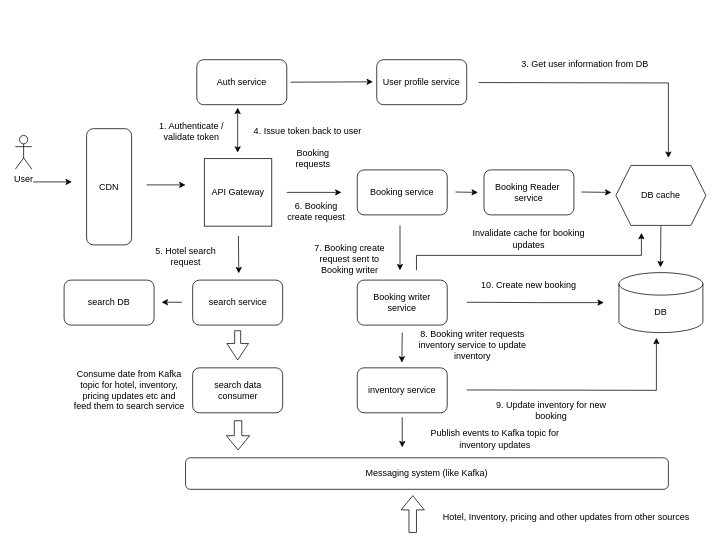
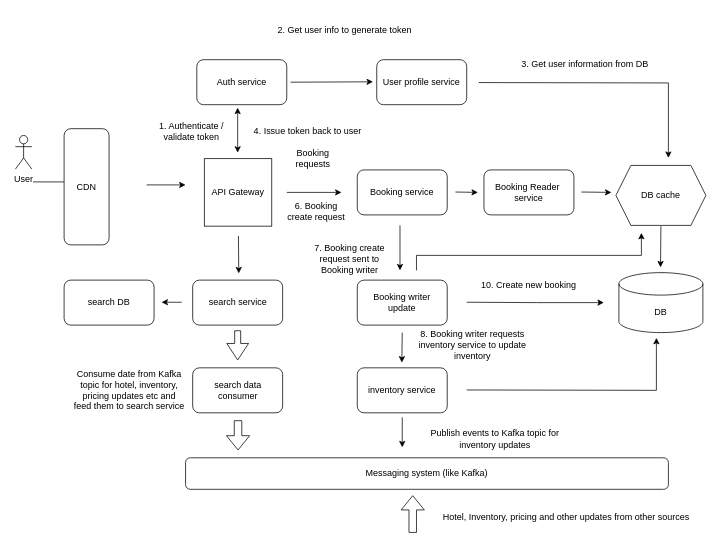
node "2. Get user info to generate token": added
node "CDN": moved (109, 187) -> (87, 187)
node "Invalidate cache for booking updates": removed
node "5. Hotel search request": removed
node "Booking writer service": label "Booking writer service" -> "Booking writer update"
node "9. Update inventory for new booking": removed
